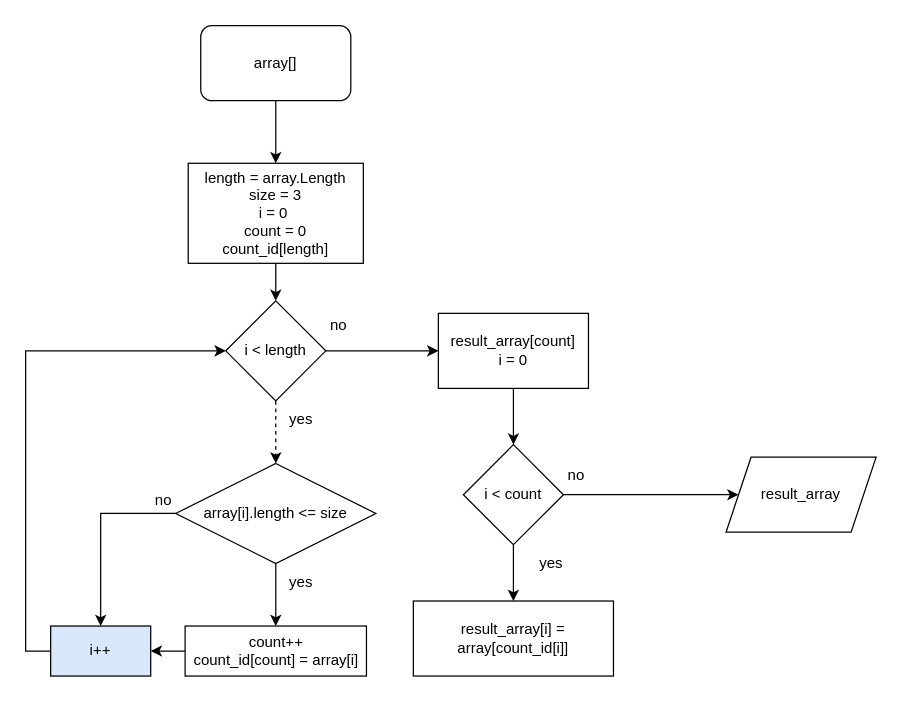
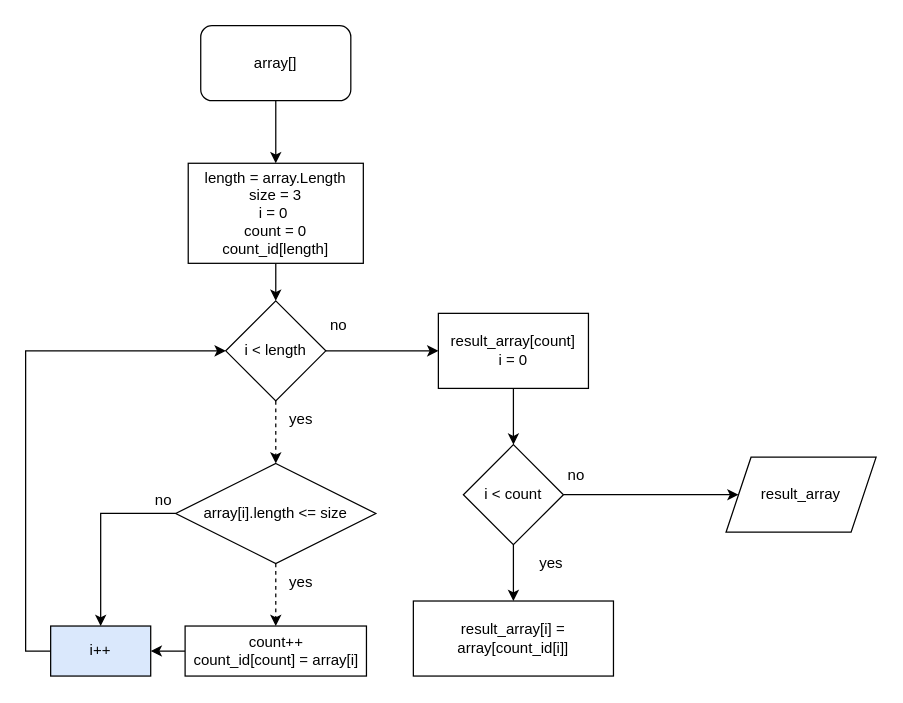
edge "array[i].length <= size" -> "count++ count_id[count] = array[i]": style solid -> dashed
